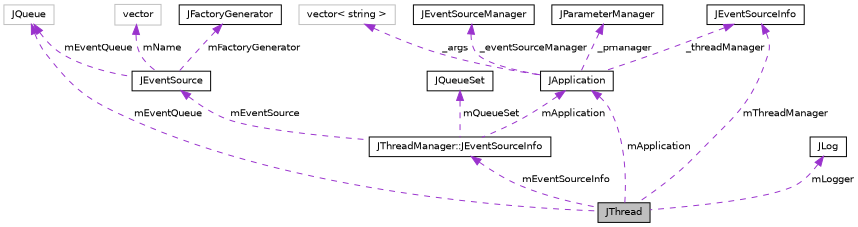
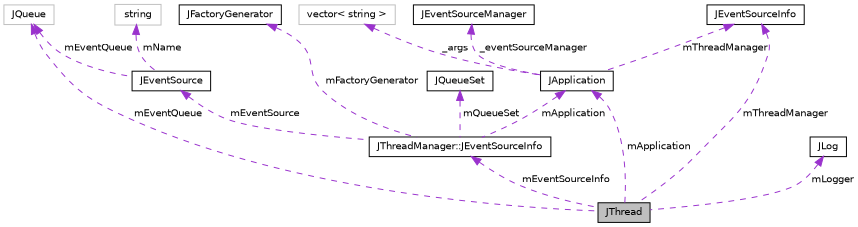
node "vector": label "vector" -> "string"
node "JParameterManager": removed
edge "JApplication" -> "JEventSourceInfo": label " _threadManager" -> " mThreadManager"
edge "JEventSource" -> "JFactoryGenerator": now "JThreadManager::JEventSourceInfo" -> "JFactoryGenerator"
